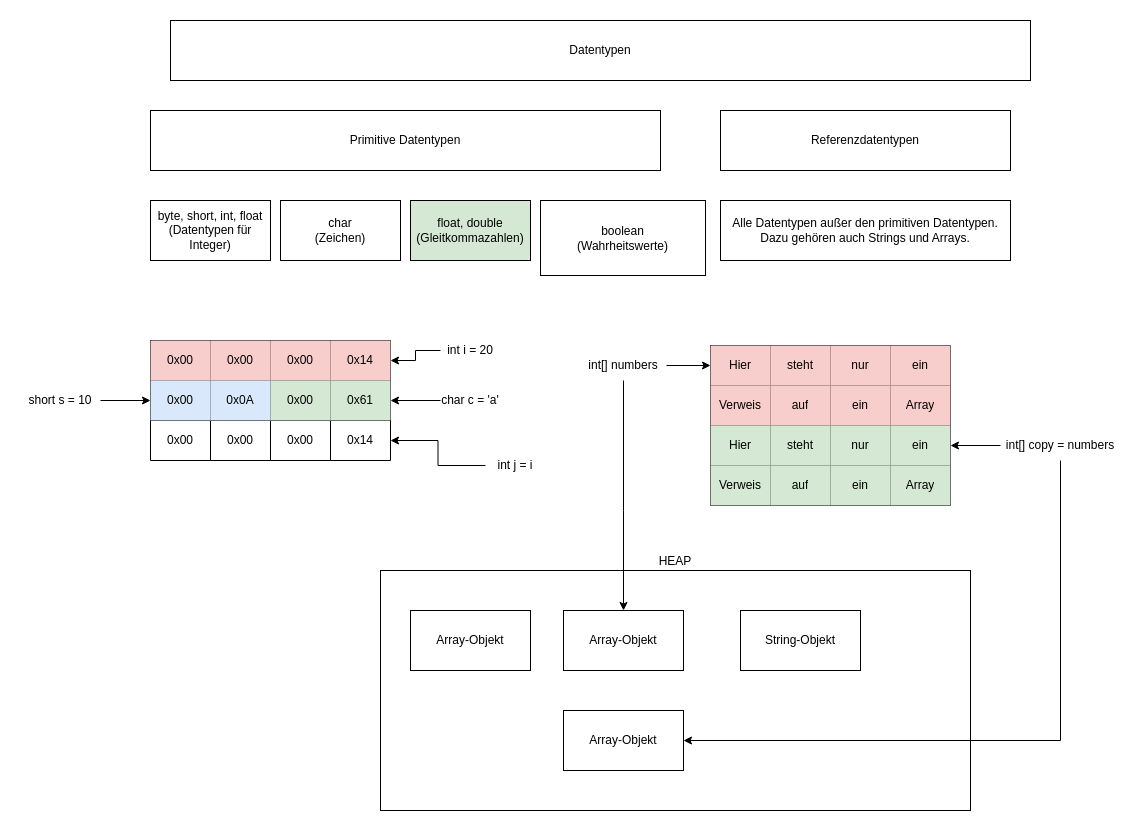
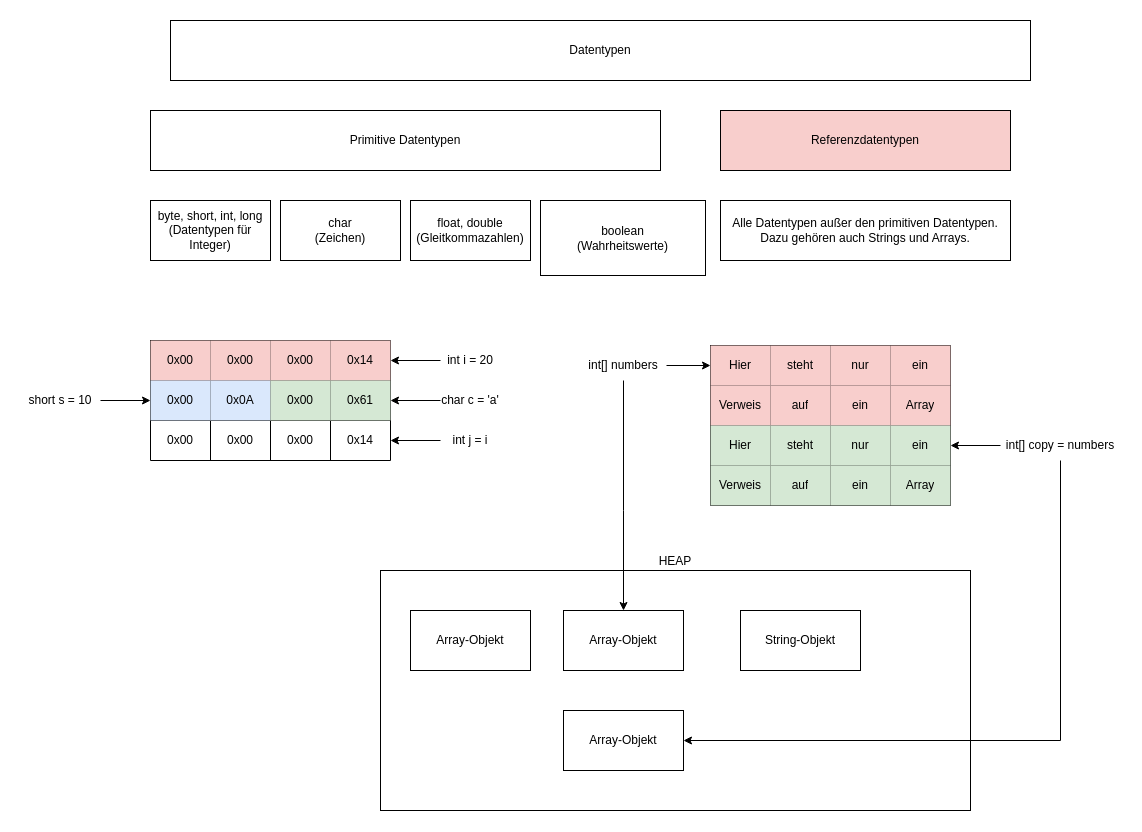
node "Referenzdatentypen": fillcolor #ffffff -> #f8cecc
node "byte, short, int, float (Datentypen für Integer)": label "byte, short, int, float (Datentypen für Integer)" -> "byte, short, int, long (Datentypen für Integer)"
node "float, double (Gleitkommazahlen)": fillcolor #d5e8d4 -> #ffffff
node "int i = 20": moved (471, 351) -> (471, 361)
node "int j = i": moved (516, 466) -> (471, 441)
